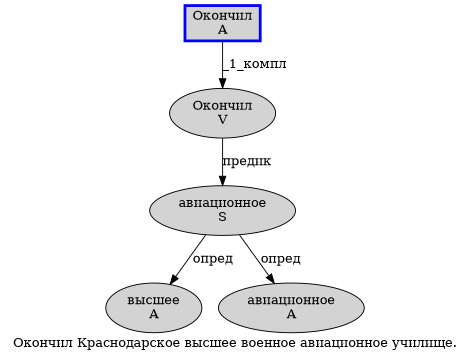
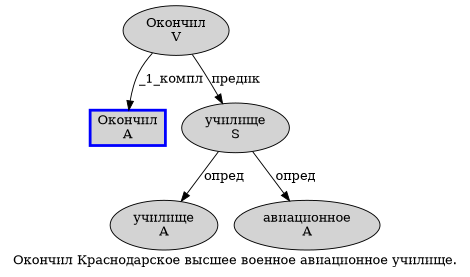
edge "Окончил A" -> "Окончил V": reversed
node "авиационное S": label "авиационное S" -> "училище S"
node "высшее A": label "высшее A" -> "училище A"
